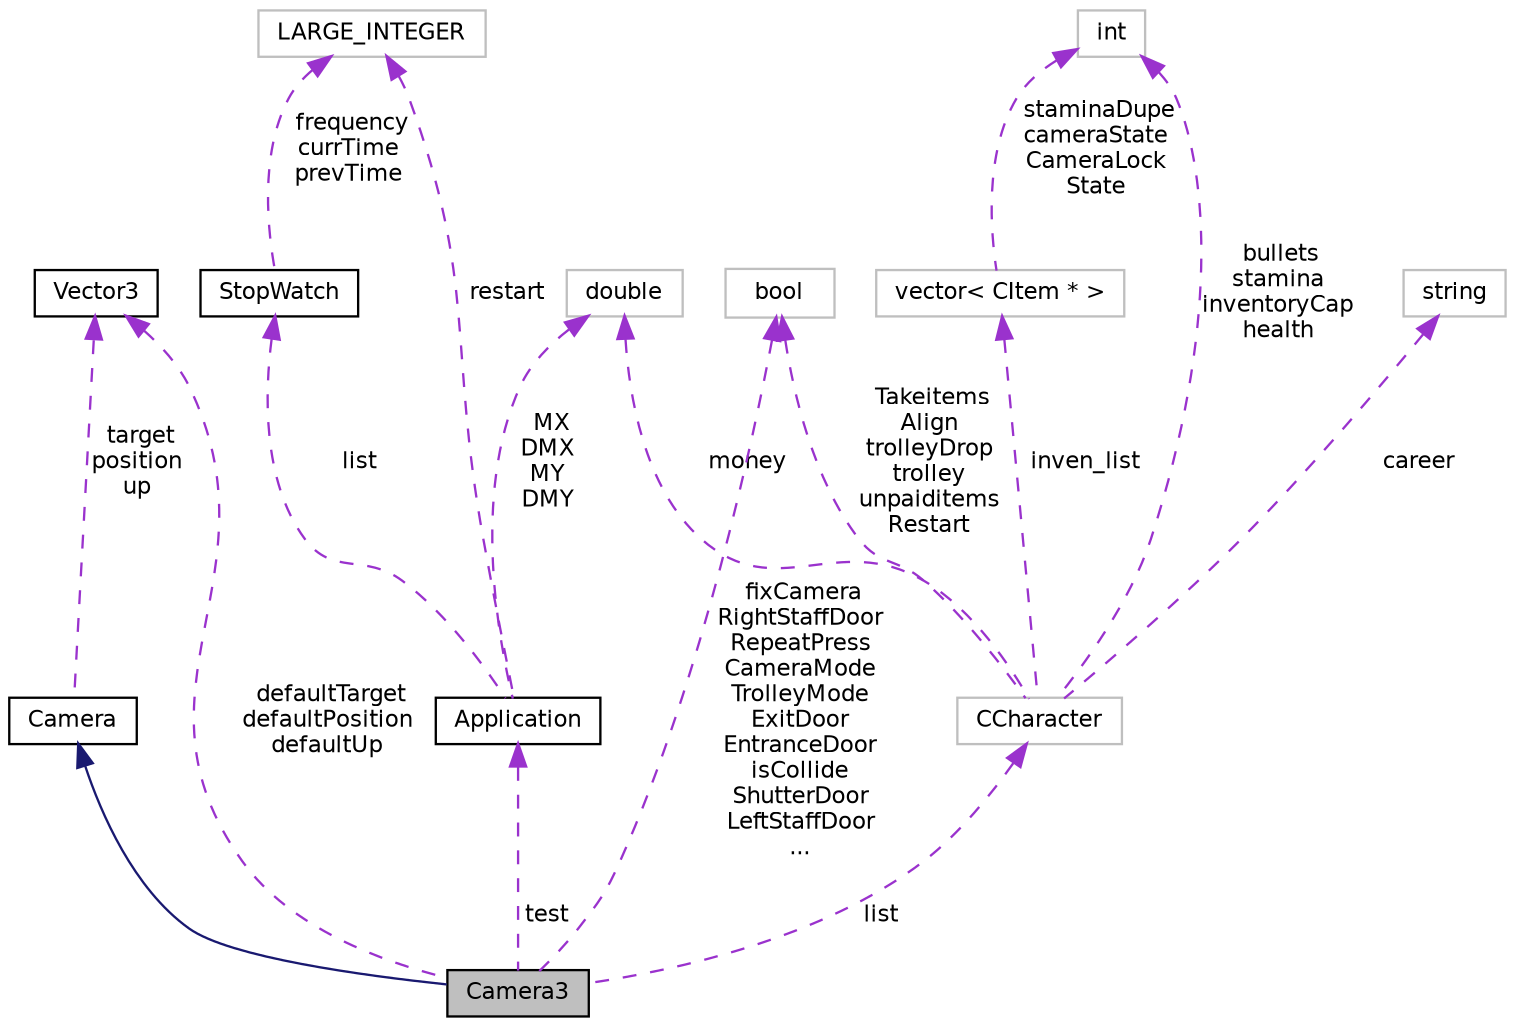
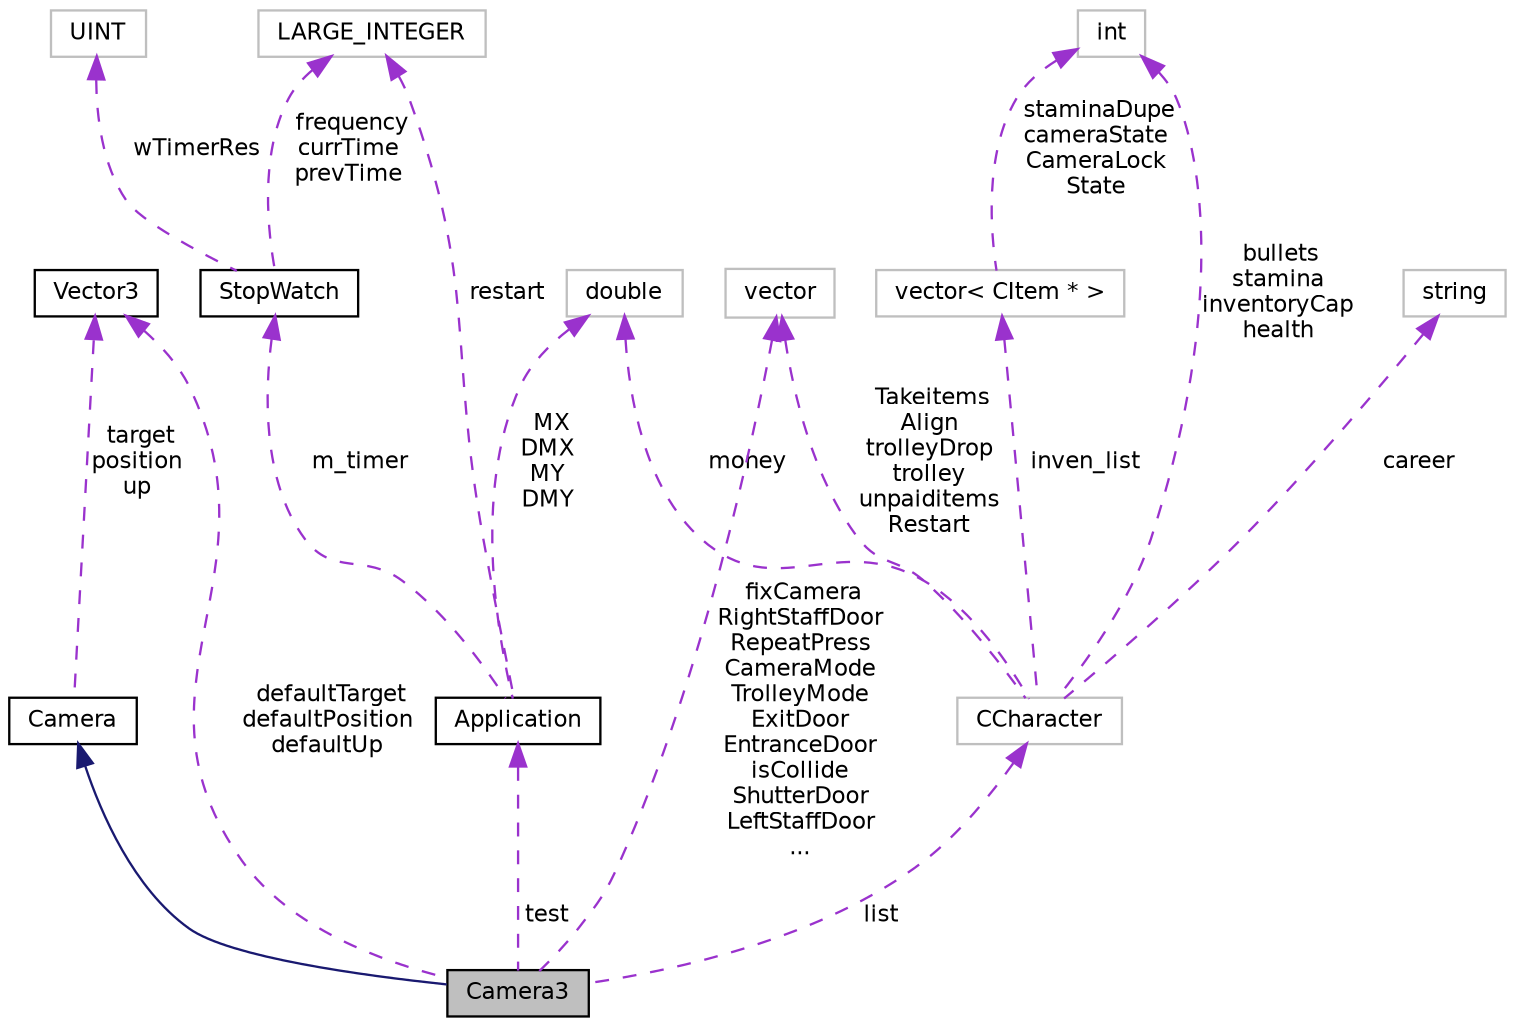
node "UINT": added
node "bool": label "bool" -> "vector"
edge "Application" -> "StopWatch": label " list" -> " m_timer"
